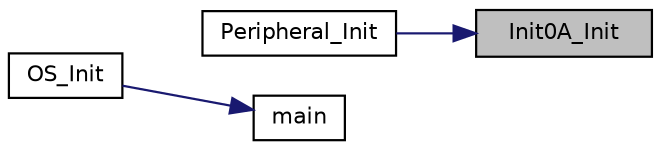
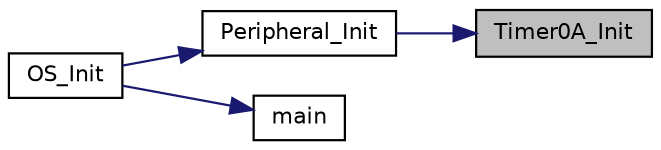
node "Init0A_Init": label "Init0A_Init" -> "Timer0A_Init"
edge "OS_Init" -> "Peripheral_Init": added
